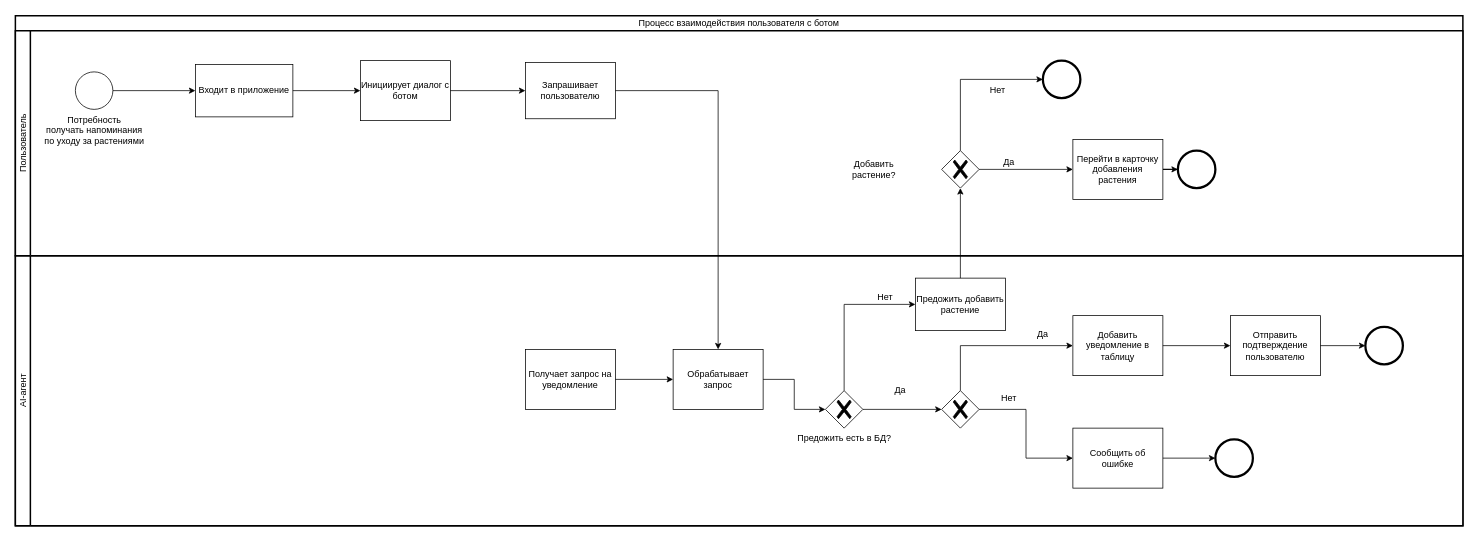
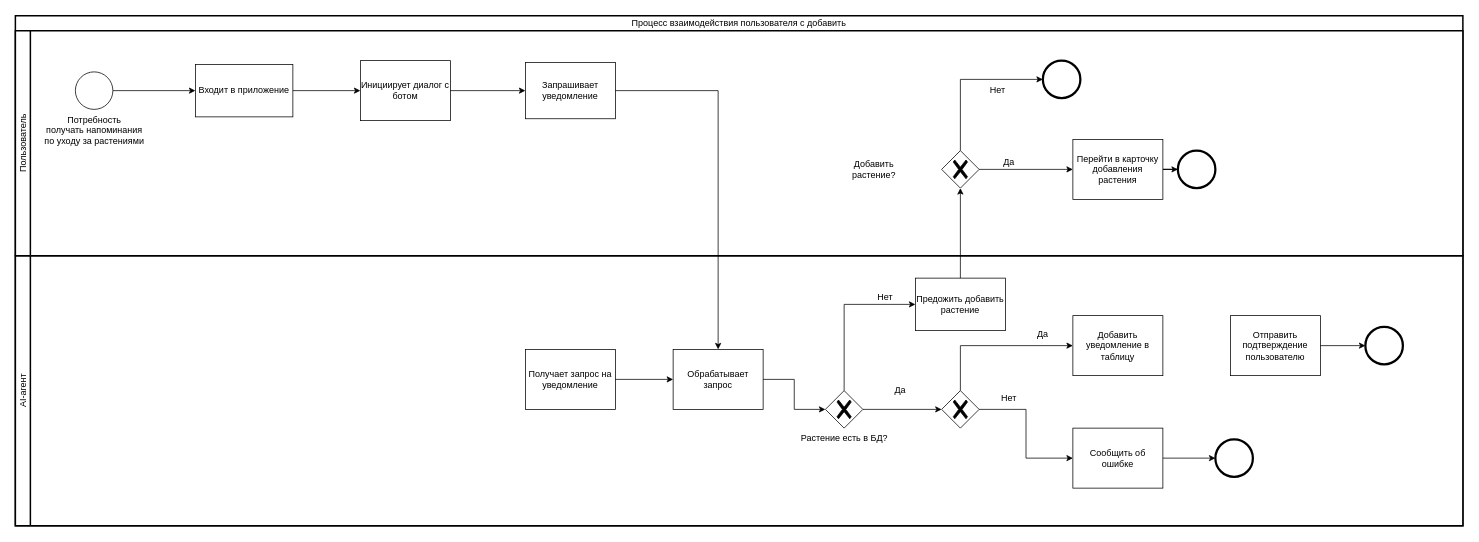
node "Процесс взаимодействия пользователя с ботом": label "Процесс взаимодействия пользователя с ботом" -> "Процесс взаимодействия пользователя с добавить"
node "Запрашивает пользователю": label "Запрашивает пользователю" -> "Запрашивает уведомление"
edge "Добавить уведомление в таблицу" -> "Отправить подтверждение пользователю": removed
node "Предожить есть в БД?": label "Предожить есть в БД?" -> "Растение есть в БД?"
